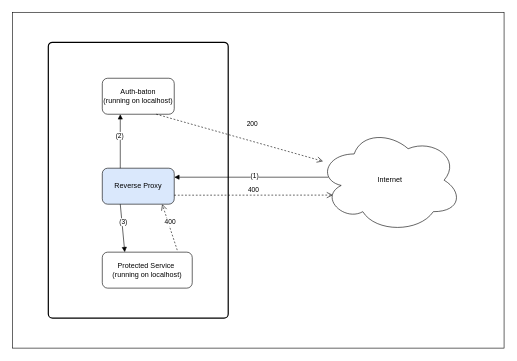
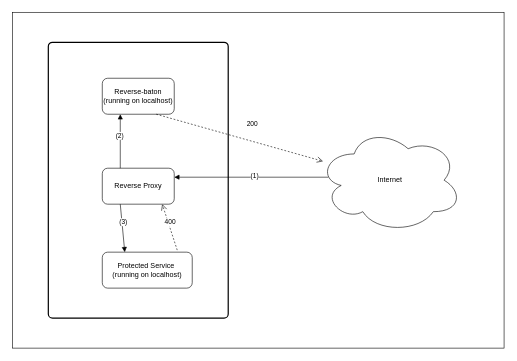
node "Auth-baton (running on localhost)": label "Auth-baton (running on localhost)" -> "Reverse-baton (running on localhost)"
node "Reverse Proxy": fillcolor #dae8fc -> #ffffff
edge "Reverse Proxy" -> "Internet": removed, label "400"
